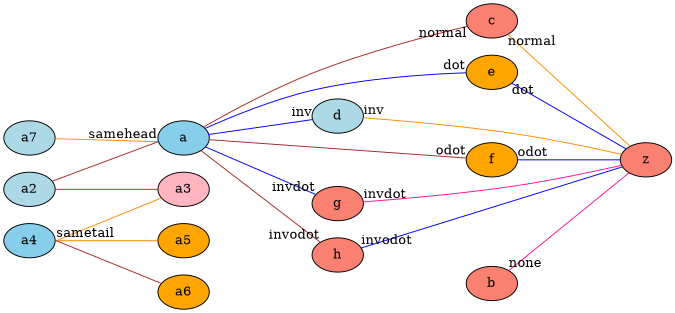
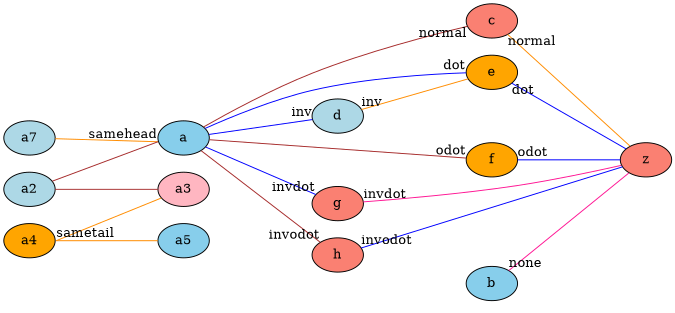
edge "d" -- "z": now "d" -- "e"
node "a4": fillcolor skyblue -> orange
node "a5": fillcolor orange -> skyblue
node "b": fillcolor salmon -> skyblue
node "a6": removed
